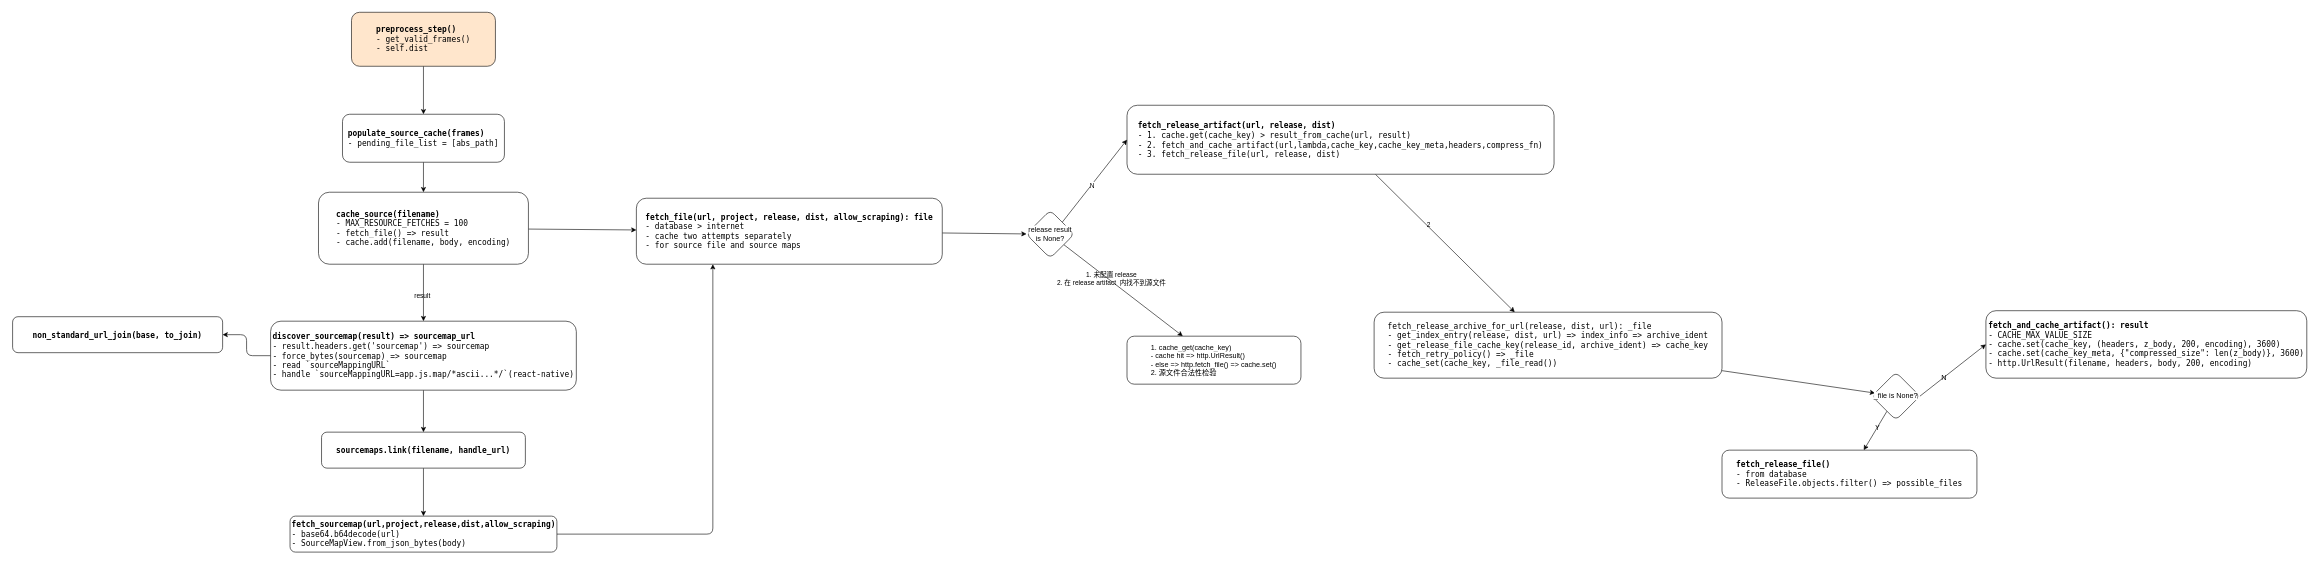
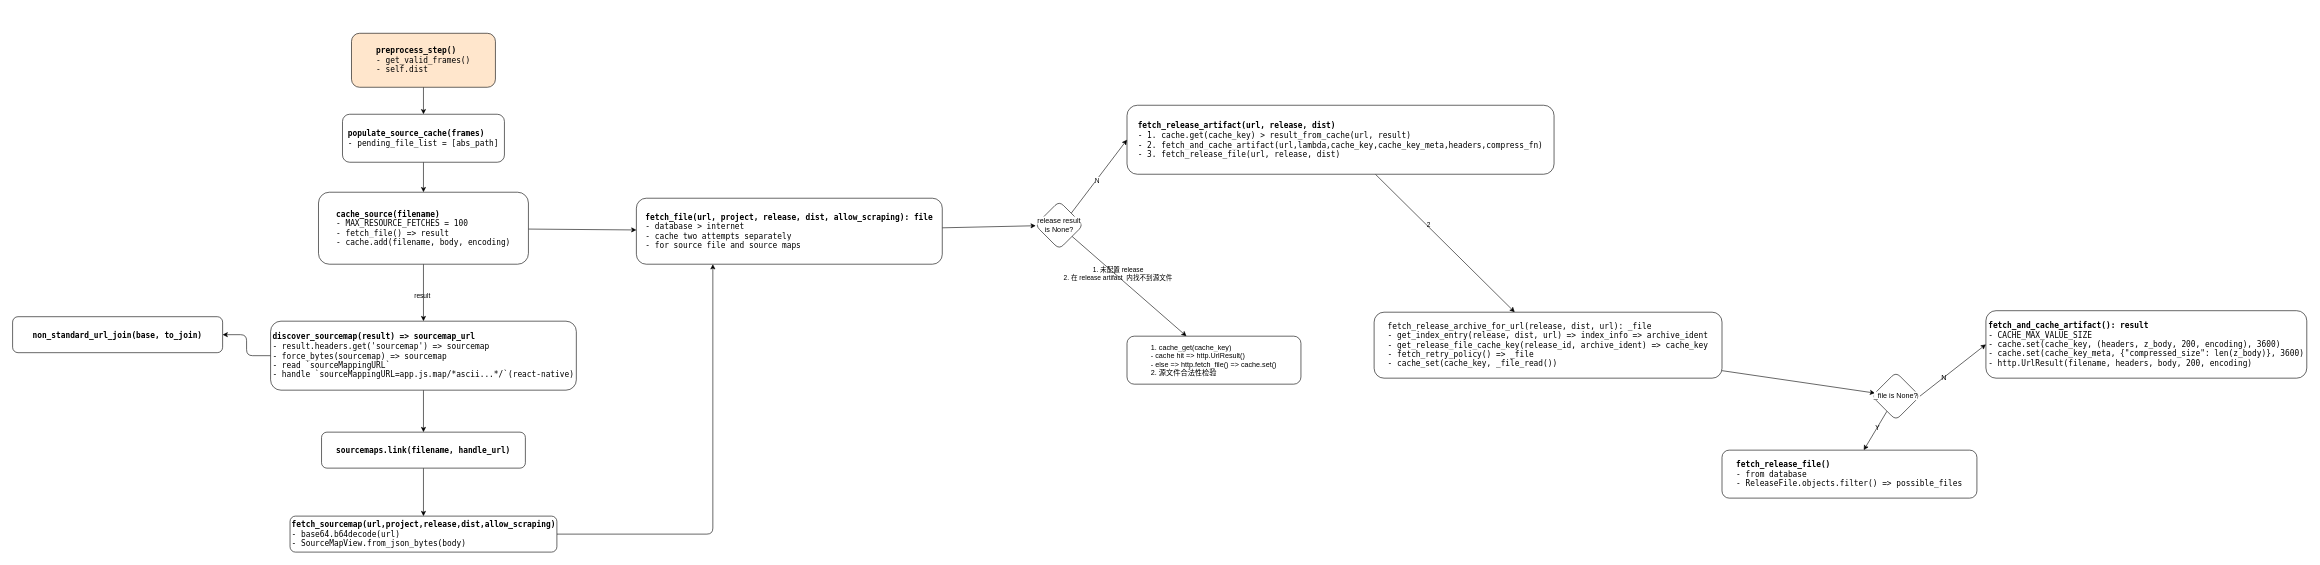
node "preprocess_step() - get_valid_frames() - self.dist": moved (423, 39) -> (423, 60)
node "release result is None?": moved (1050, 234) -> (1059, 225)
